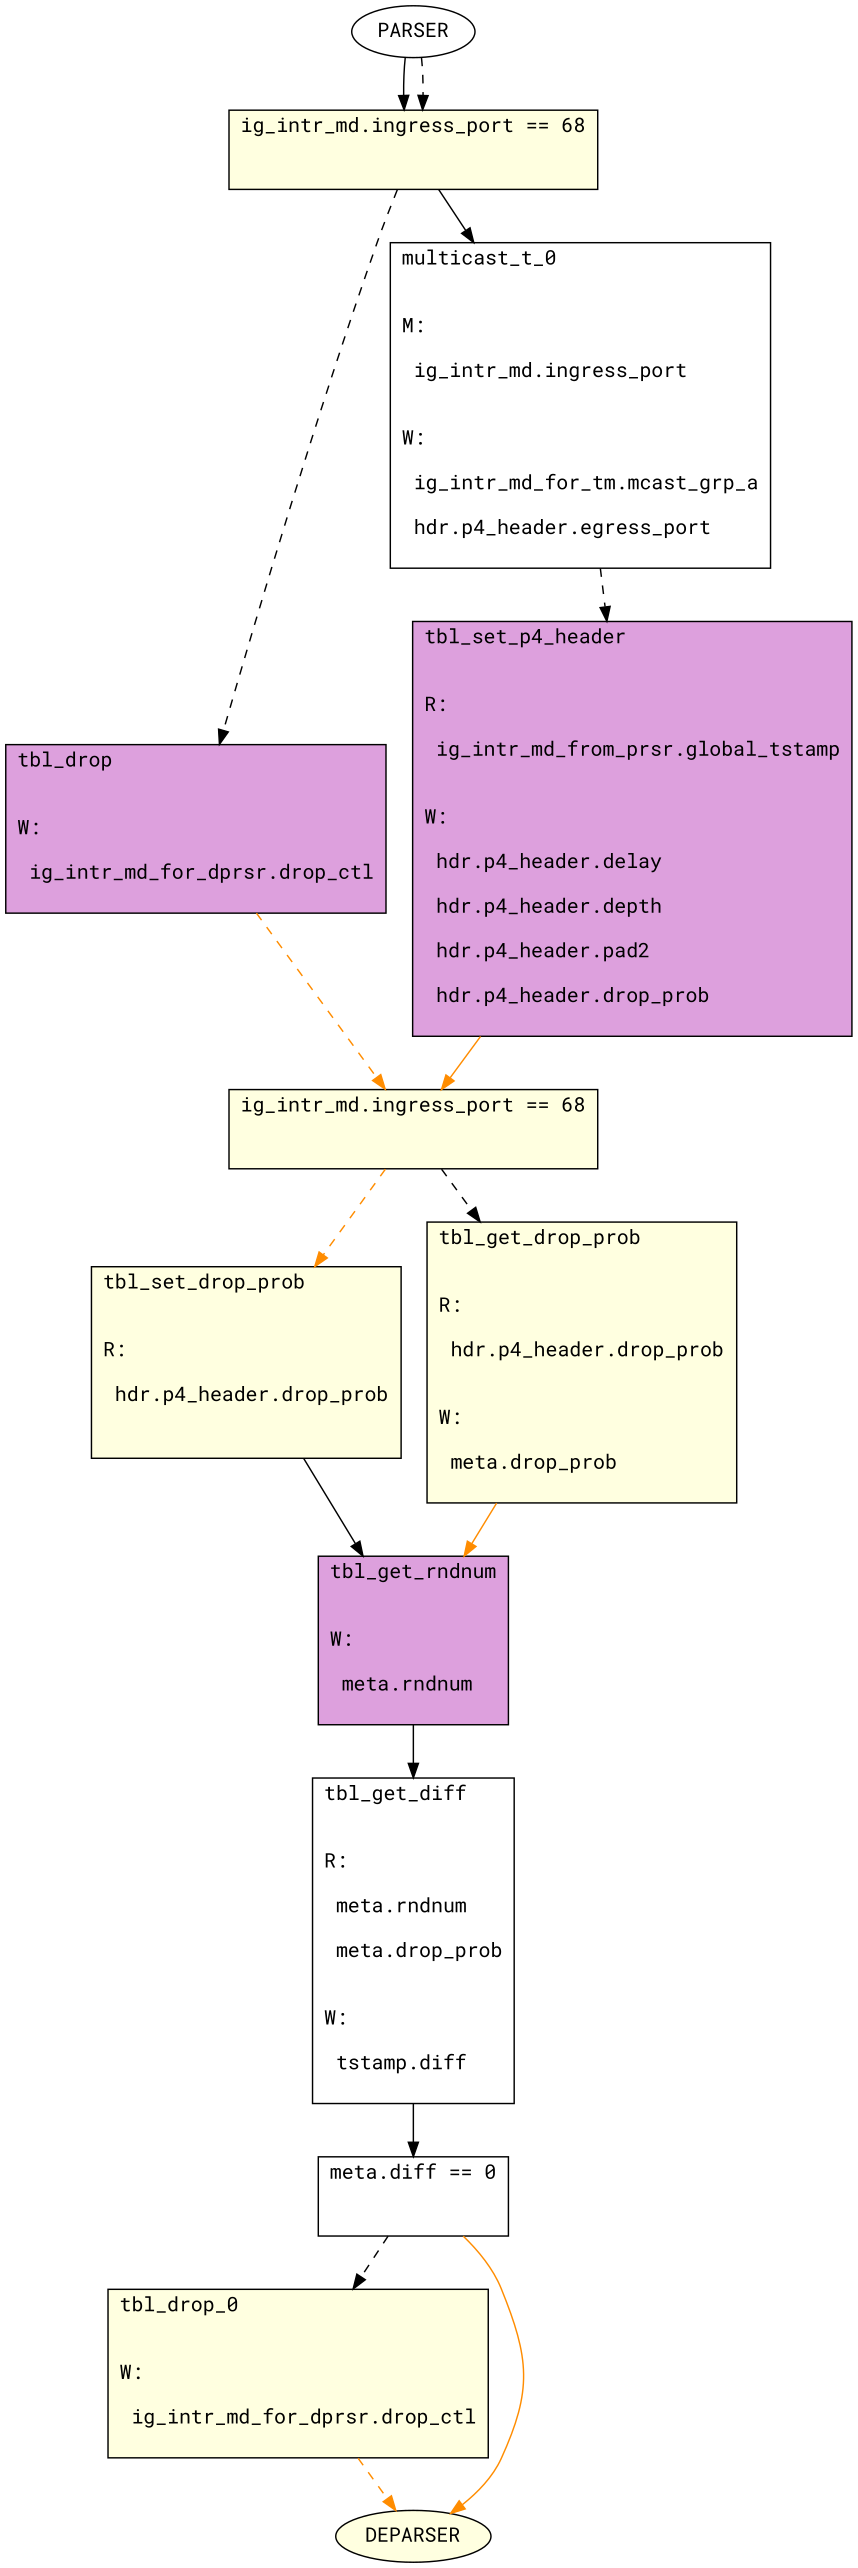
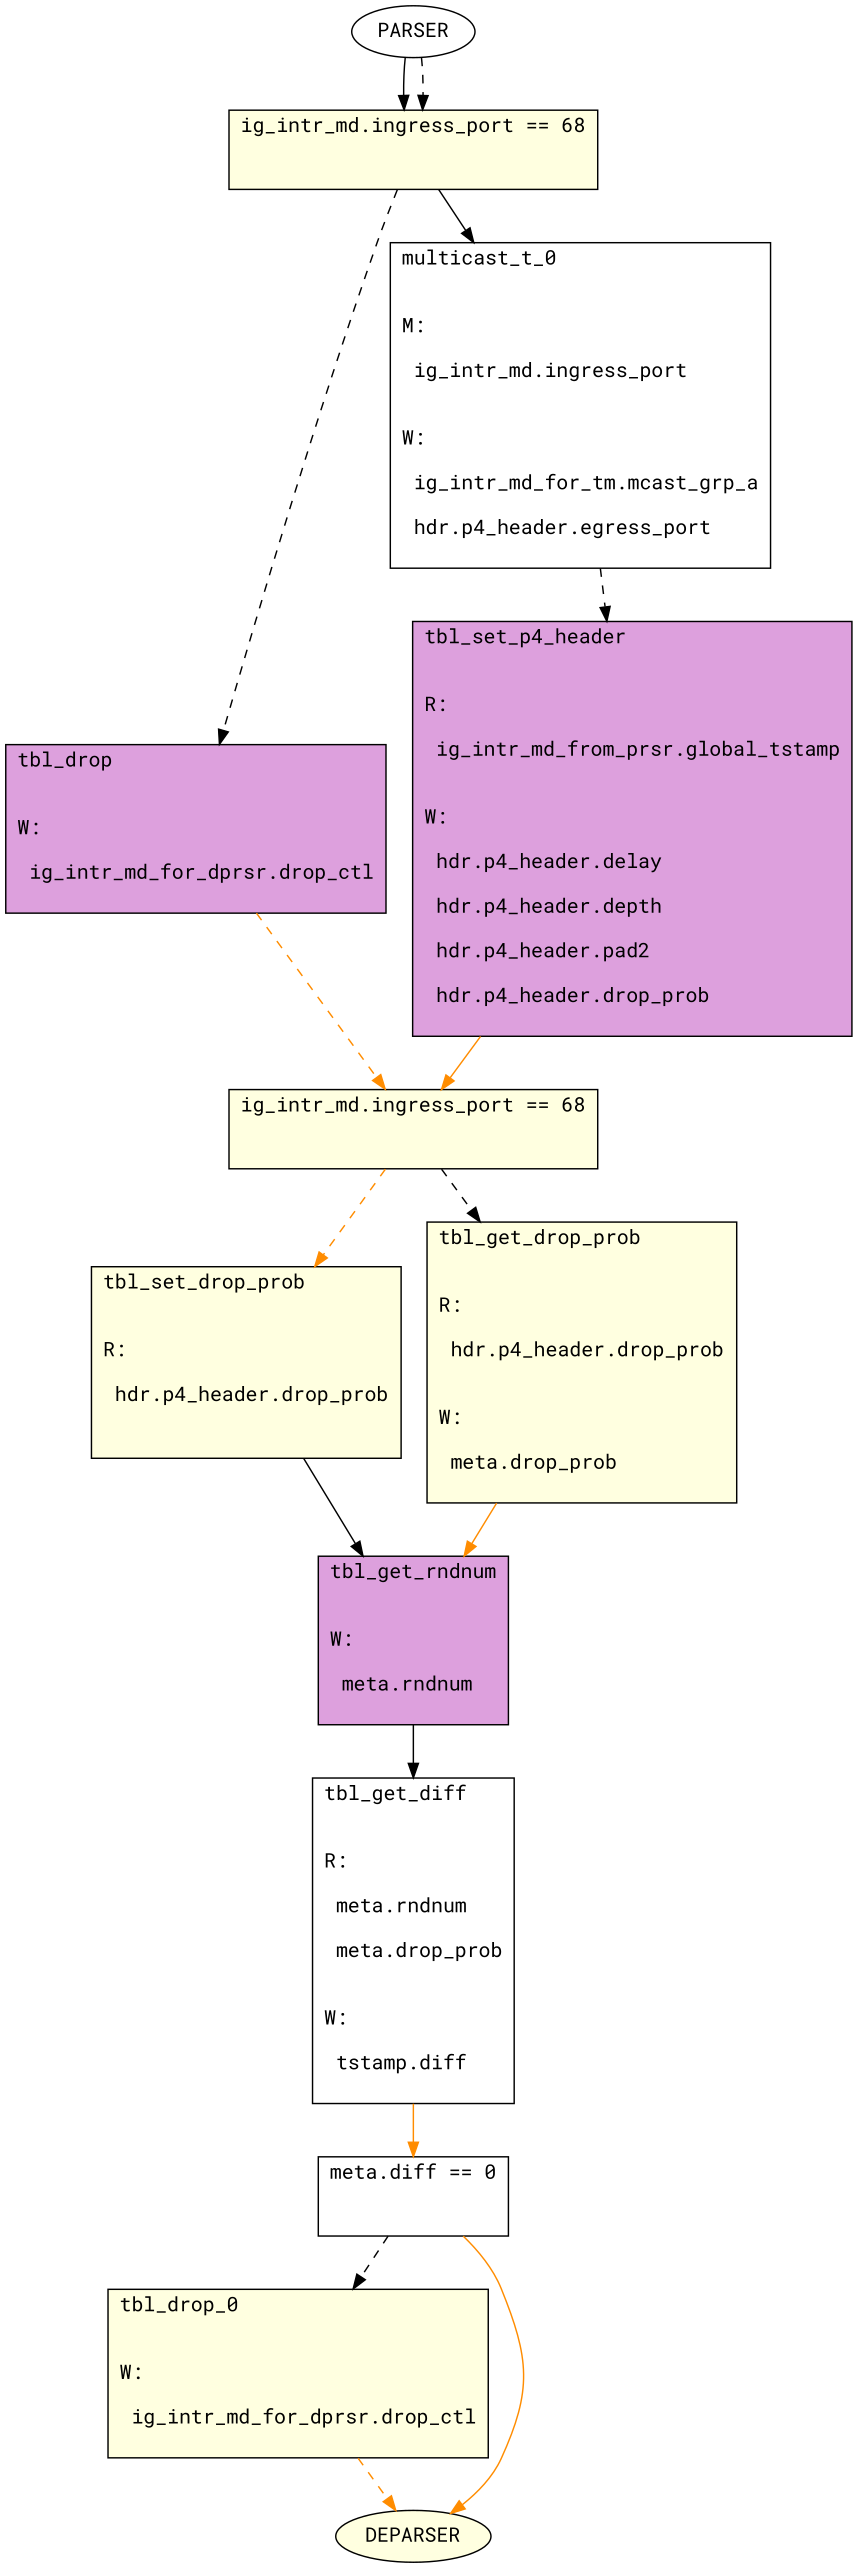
edge "tbl_get_diff R: meta.rndnum meta.drop_prob W: tstamp.diff" -> "meta.diff == 0": color black -> darkorange
